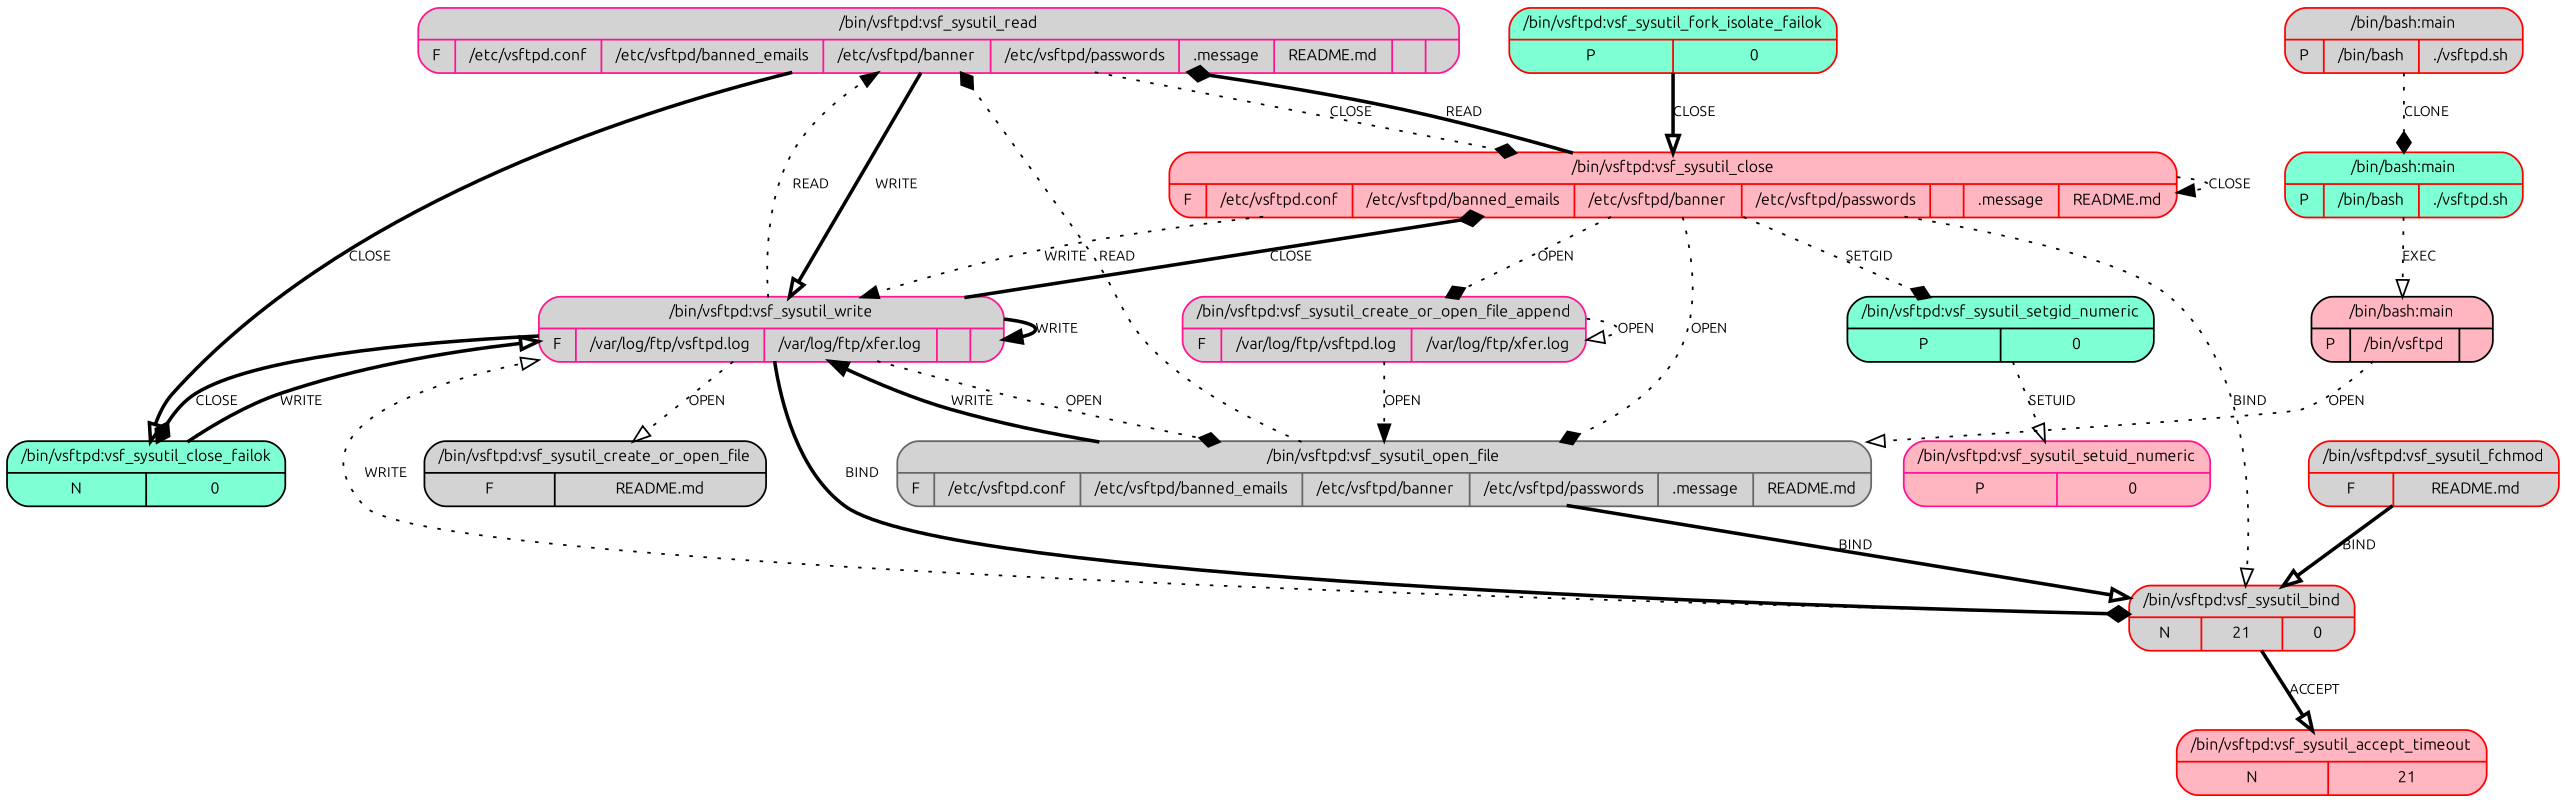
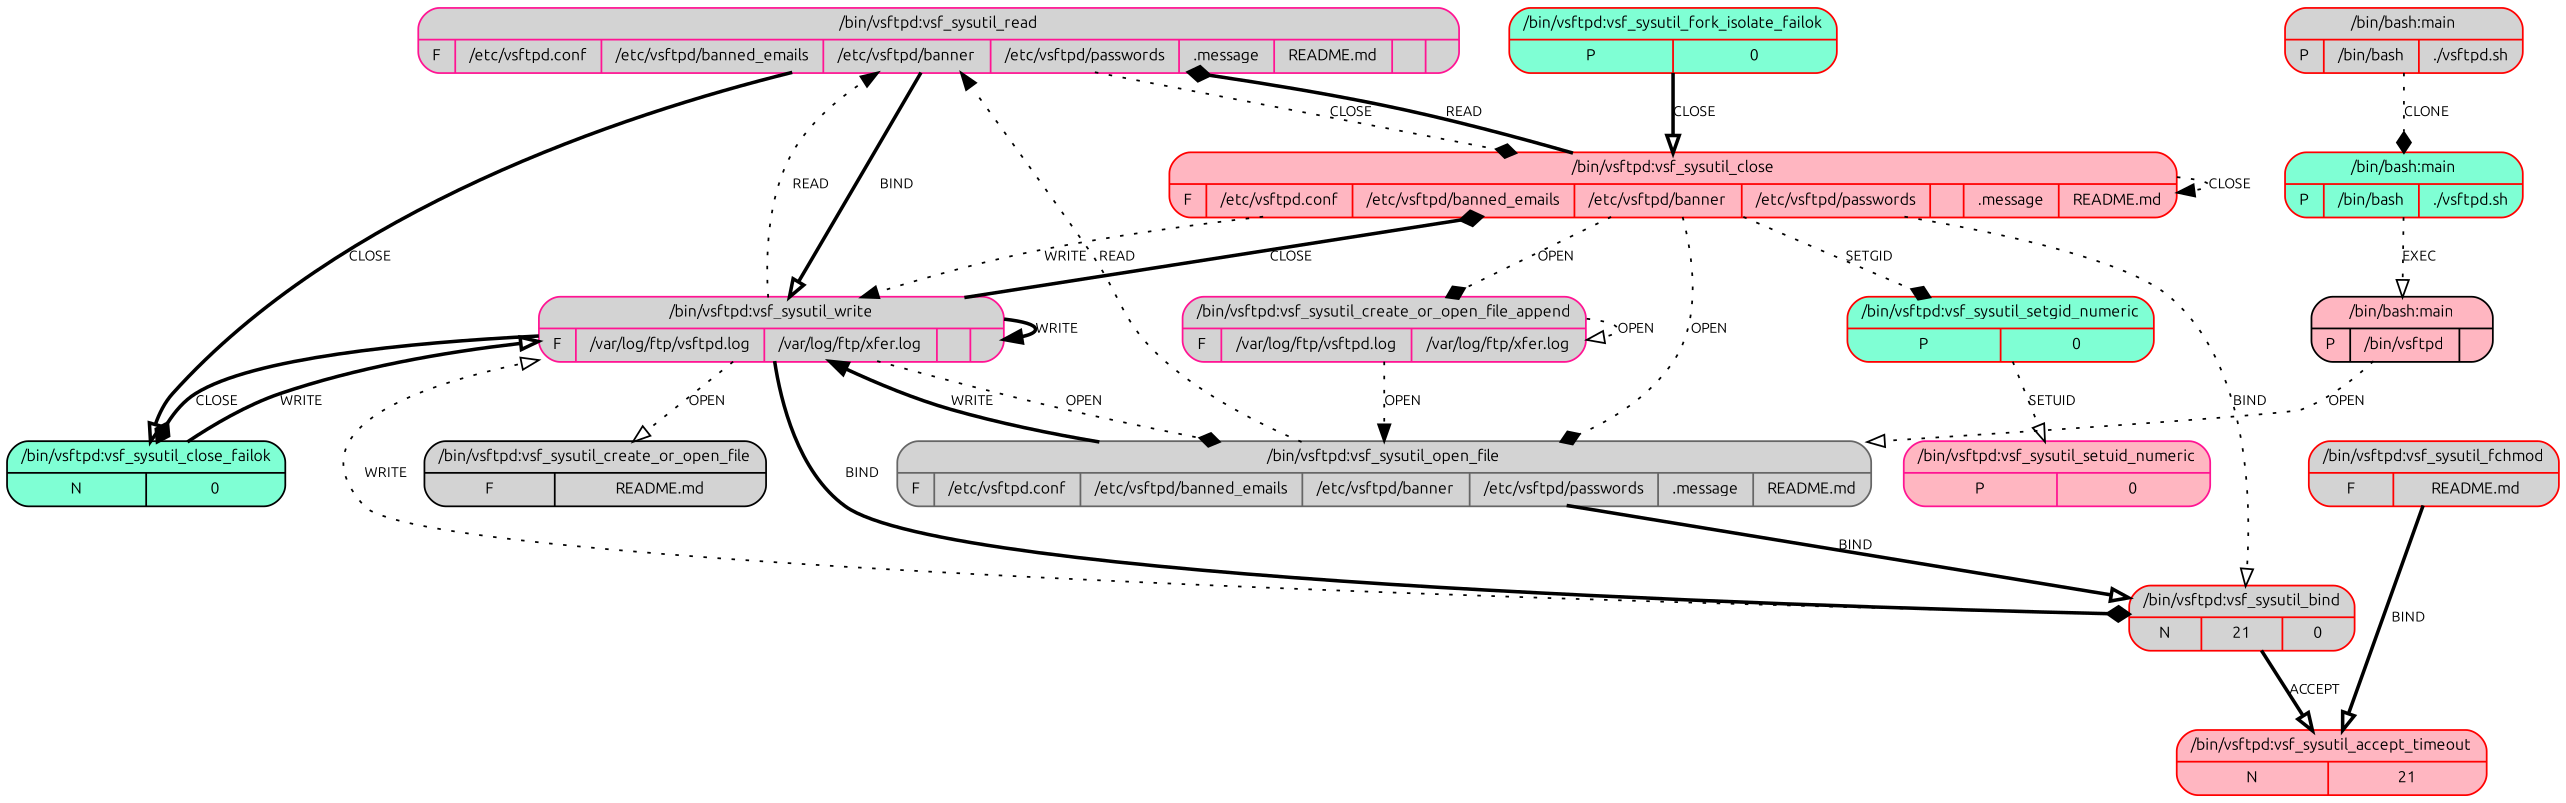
edge "/bin/vsftpd:vsf_sysutil_read" -> "/bin/vsftpd:vsf_sysutil_write": label "WRITE" -> "BIND"
edge "/bin/vsftpd:vsf_sysutil_open_file" -> "/bin/vsftpd:vsf_sysutil_read": arrowhead diamond -> normal
node "/bin/vsftpd:vsf_sysutil_setgid_numeric": color black -> red
edge "/bin/vsftpd:vsf_sysutil_fchmod" -> "/bin/vsftpd:vsf_sysutil_bind": now "/bin/vsftpd:vsf_sysutil_fchmod" -> "/bin/vsftpd:vsf_sysutil_accept_timeout"
